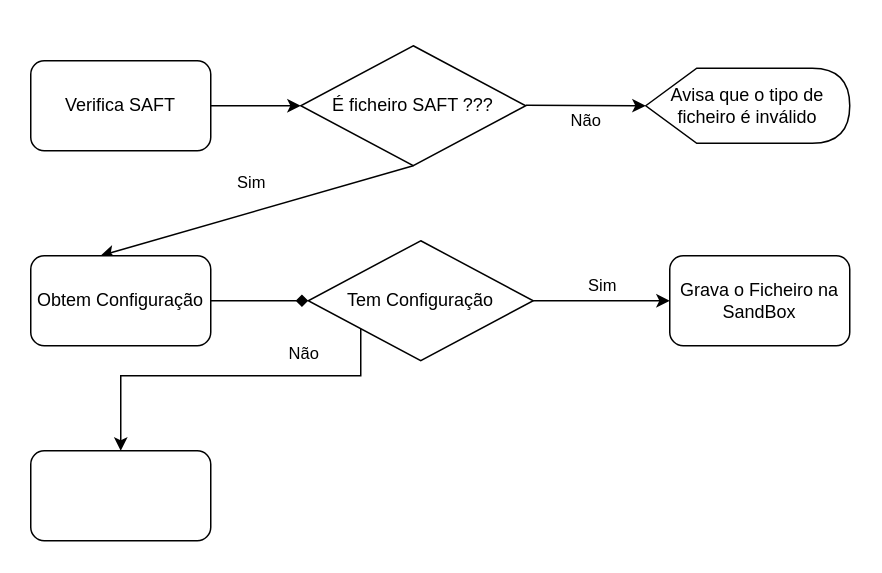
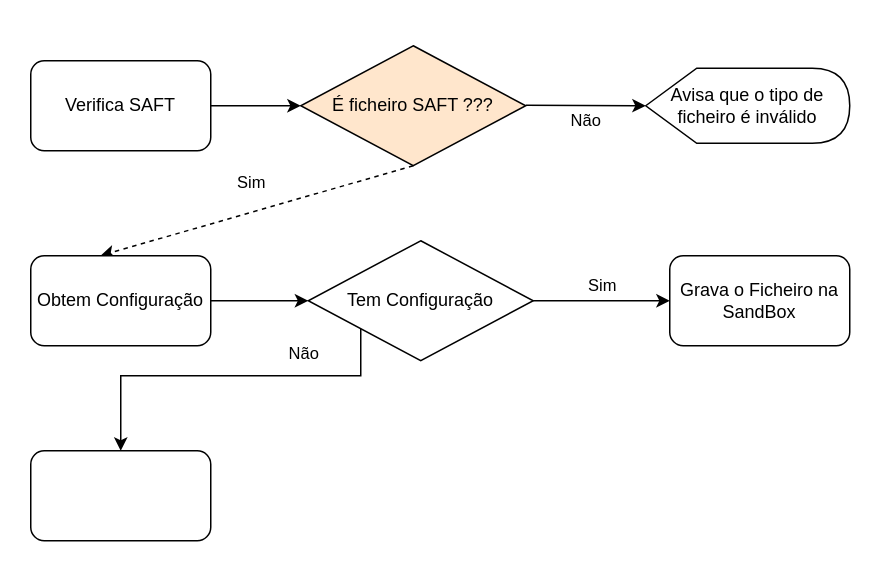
node "É ficheiro SAFT ???": fillcolor #ffffff -> #ffe6cc
edge "É ficheiro SAFT ???" -> "Obtem Configuração": style solid -> dashed
edge "Obtem Configuração" -> "Tem Configuração": arrowhead diamond -> classic
